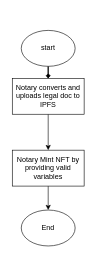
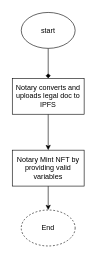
node "start": moved (48, 48) -> (48, 30)
node "End": style solid -> dashed
